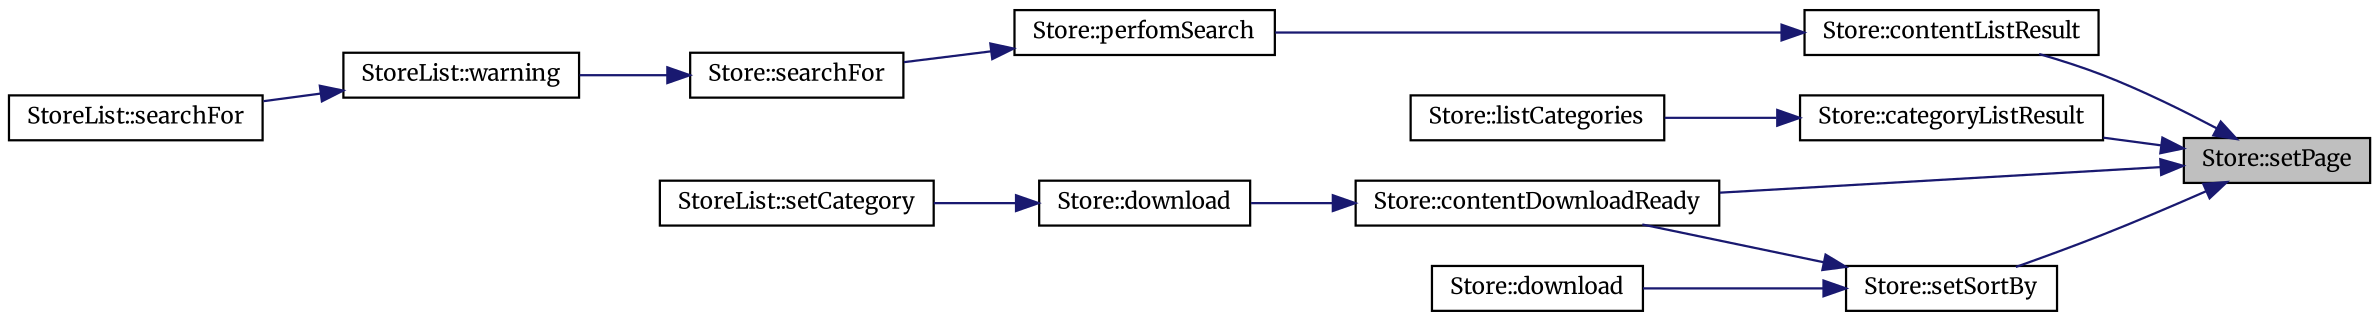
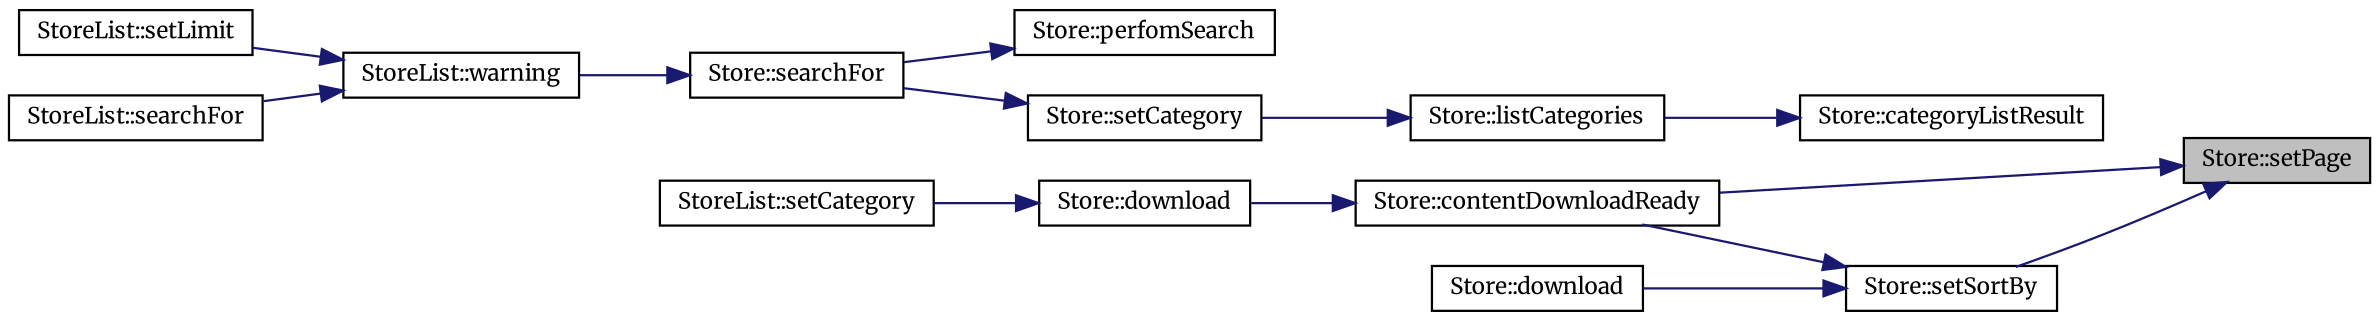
node "StoreList::setLimit": added
node "Store::contentListResult": removed
node "Store::setCategory": added
edge "Store::categoryListResult" -> "Store::setPage": removed
